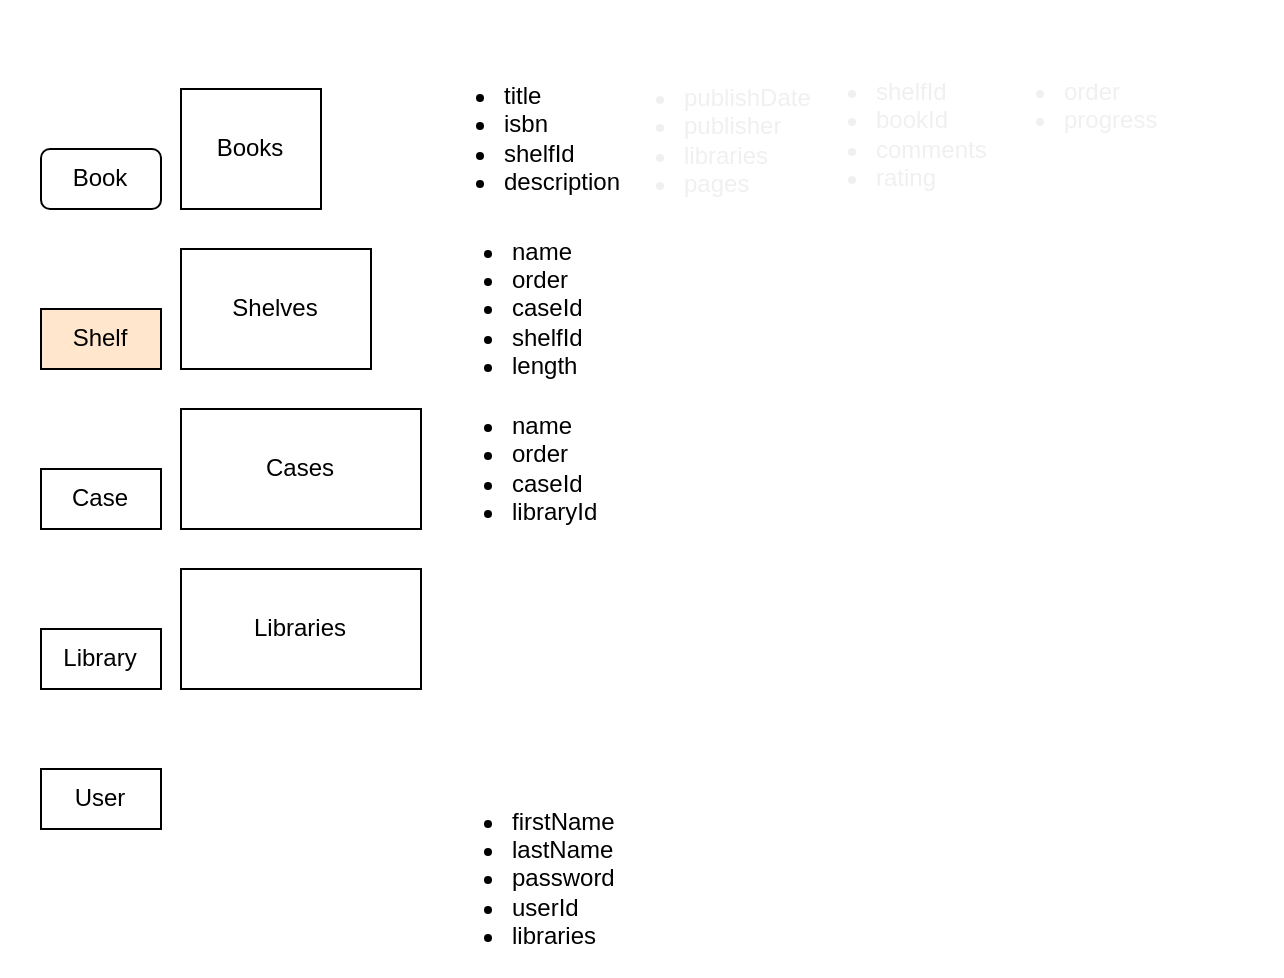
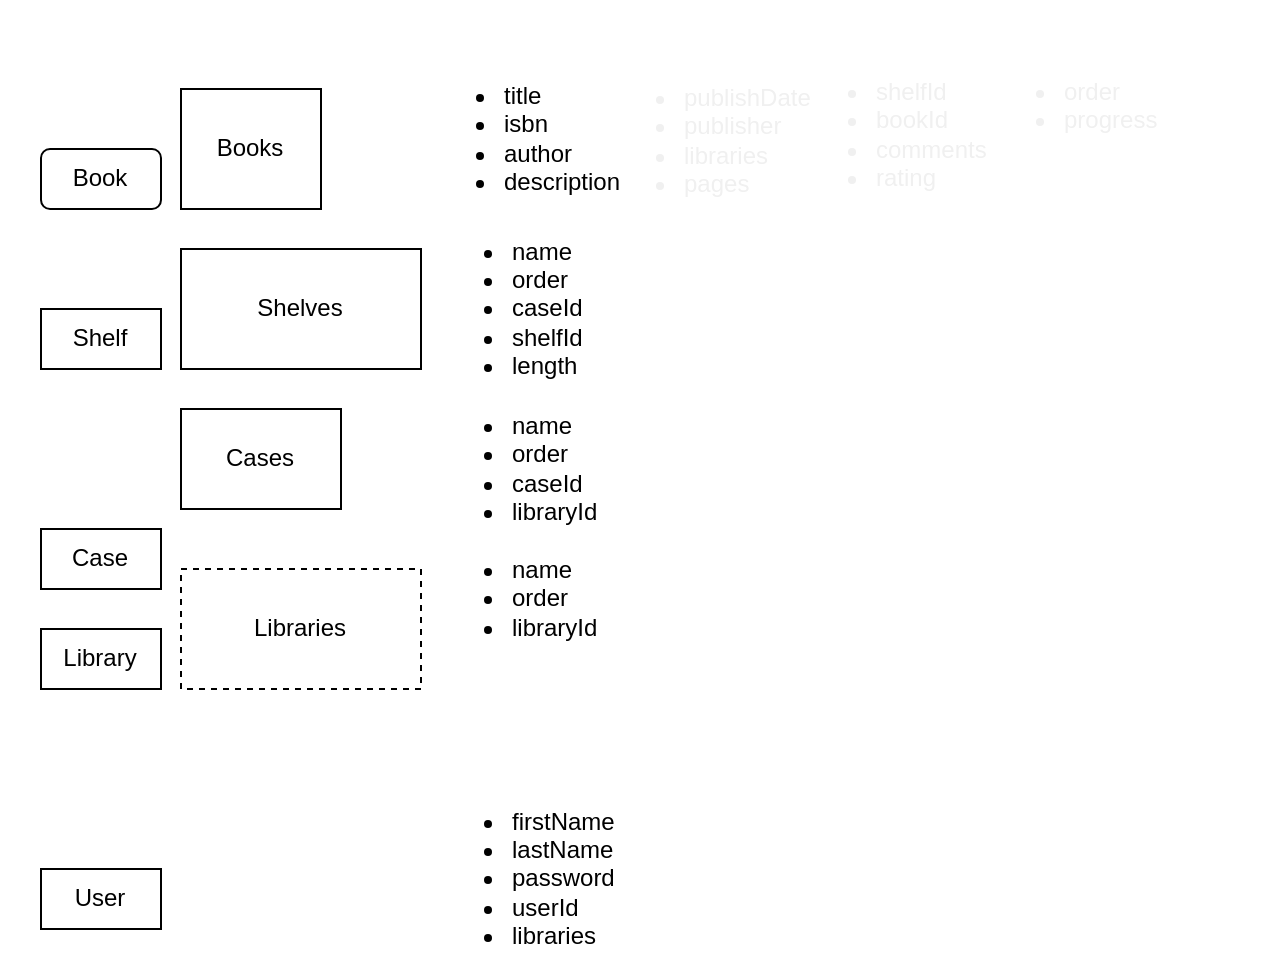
node "title isbn shelfId description": label "title isbn shelfId description" -> "title isbn author description"
node "Shelves": size 190x120 -> 240x120
node "Shelf": fillcolor #ffe6cc -> #ffffff
node "Cases": size 240x120 -> 160x100
node "Case": moved (101, 499) -> (101, 559)
node "name order libraryId": added
node "Libraries": style solid -> dashed
node "User": moved (101, 799) -> (101, 899)
